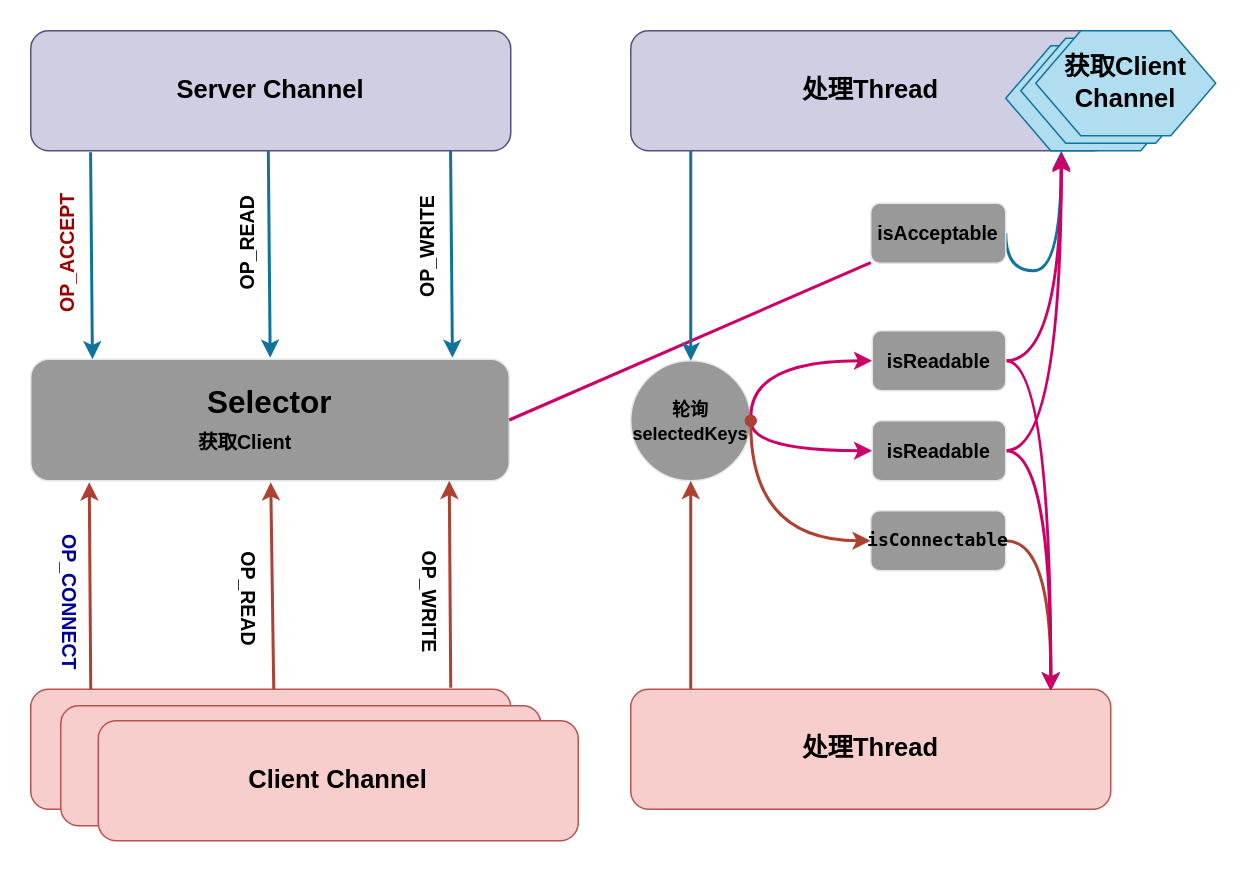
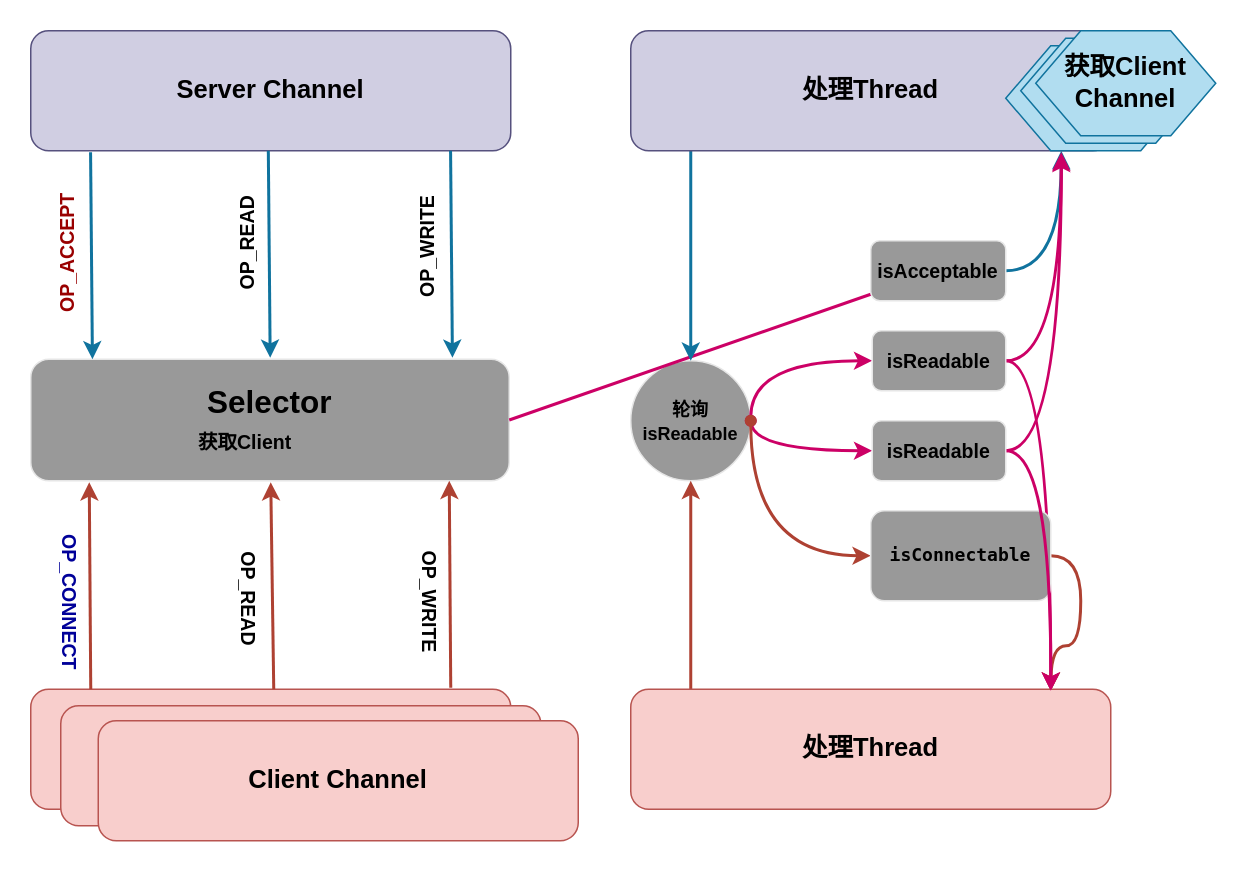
node "isAcceptable": moved (938, 233) -> (938, 271)
node "轮询 selectedKeys": label "轮询 selectedKeys" -> "轮询 isReadable"
node "isConnectable": size 135x60 -> 180x90
